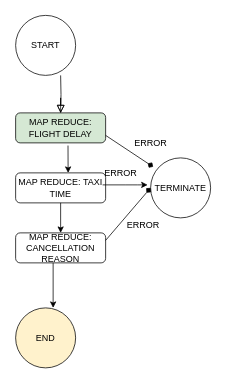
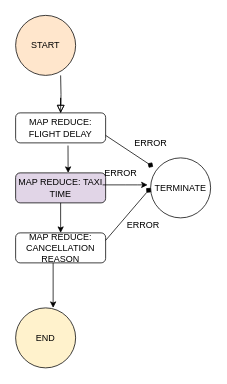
node "START": fillcolor #ffffff -> #ffe6cc
node "MAP REDUCE: FLIGHT DELAY": fillcolor #d5e8d4 -> #ffffff
node "MAP REDUCE: TAXI TIME": fillcolor #ffffff -> #e1d5e7
